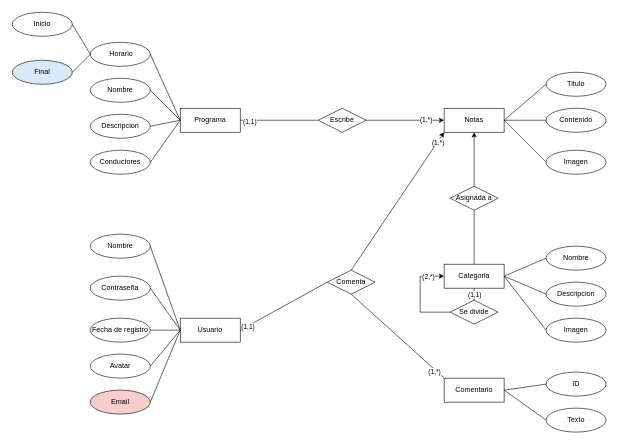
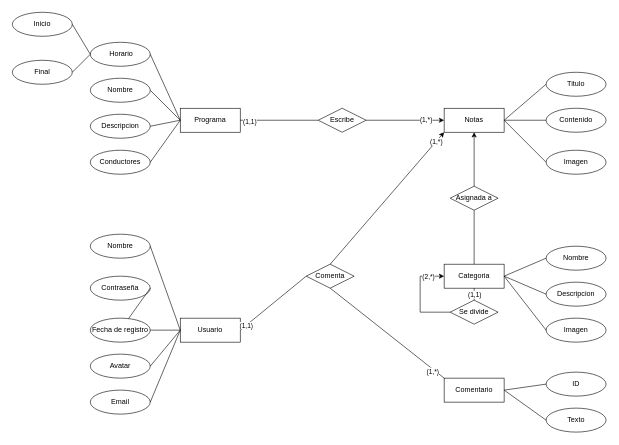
node "Final": fillcolor #dae8fc -> #ffffff
node "Comenta": moved (351, 282) -> (330, 276)
edge "Contraseña" -- "Usuario": now "Contraseña" -- "Fecha de registro"
node "Email": fillcolor #f8cecc -> #ffffff
